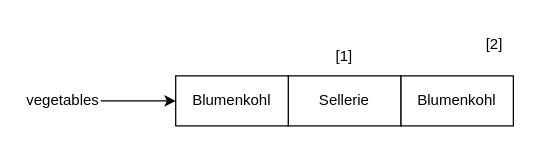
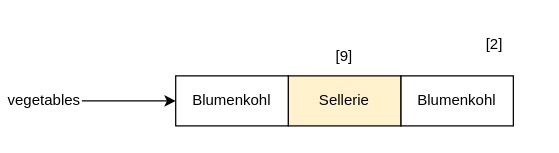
node "[1]": label "[1]" -> "[9]"
node "vegetables": moved (63, 101) -> (44, 101)
node "Sellerie": fillcolor #ffffff -> #fff2cc
